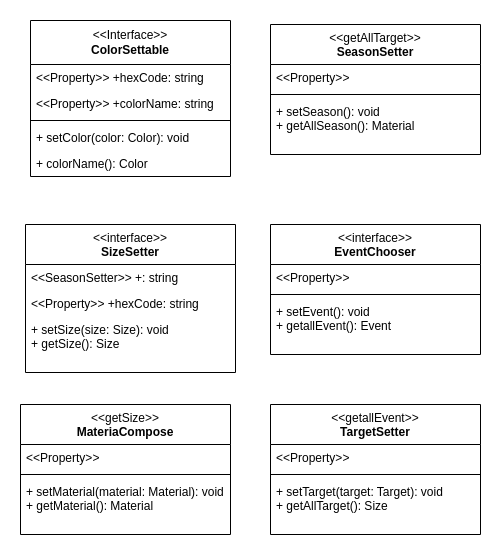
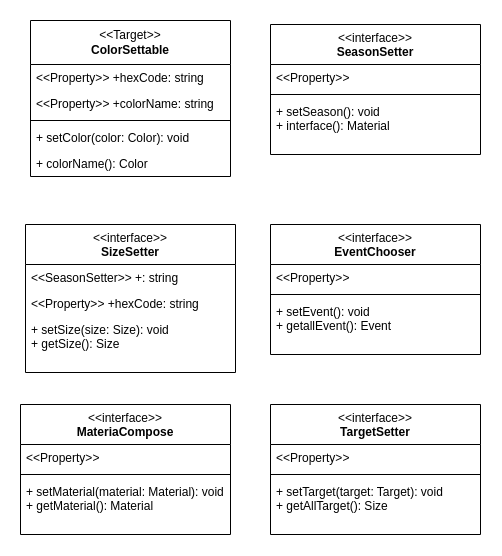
node "<<Interface>> ColorSettable": label "<<Interface>> ColorSettable" -> "<<Target>> ColorSettable"
node "<<getAllTarget>> SeasonSetter": label "<<getAllTarget>> SeasonSetter" -> "<<interface>> SeasonSetter"
node "+ setSeason(): void + getAllSeason(): Material": label "+ setSeason(): void + getAllSeason(): Material" -> "+ setSeason(): void + interface(): Material"
node "<<getSize>> MateriaCompose": label "<<getSize>> MateriaCompose" -> "<<interface>> MateriaCompose"
node "<<getallEvent>> TargetSetter": label "<<getallEvent>> TargetSetter" -> "<<interface>> TargetSetter"
